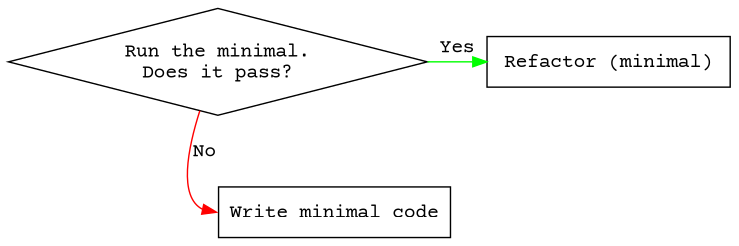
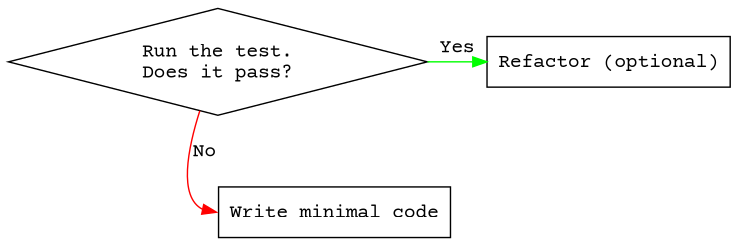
node "Run the minimal. Does it pass?": label "Run the minimal. Does it pass?" -> "Run the test. Does it pass?"
node "Refactor (minimal)": label "Refactor (minimal)" -> "Refactor (optional)"
